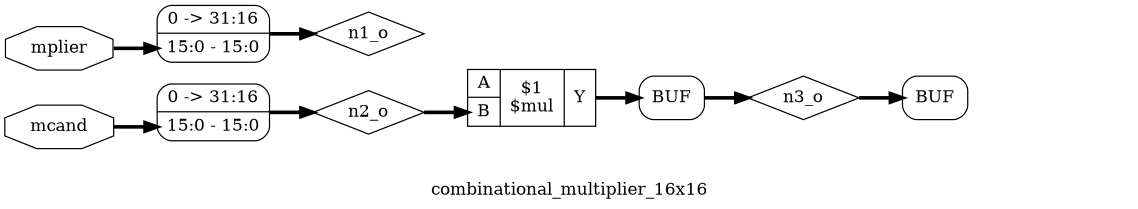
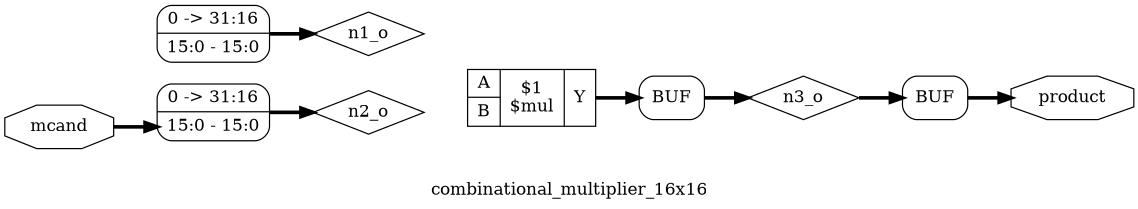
node "mplier": removed
node "product": added
edge "n2_o" -> "A": removed
